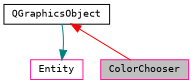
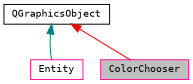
edge "QGraphicsObject" -> "Entity": reversed
